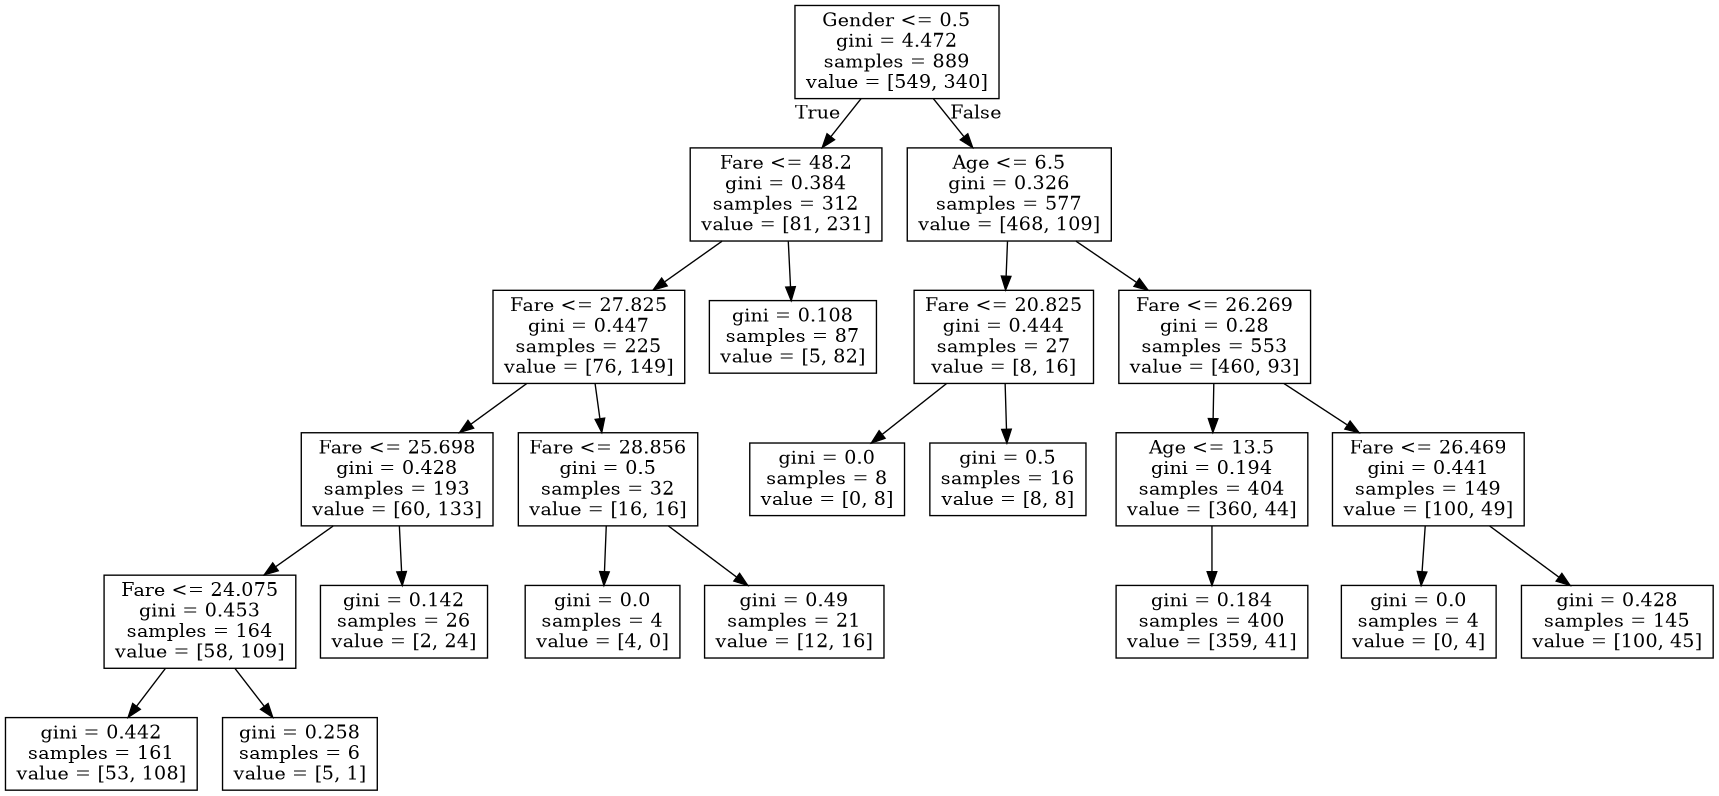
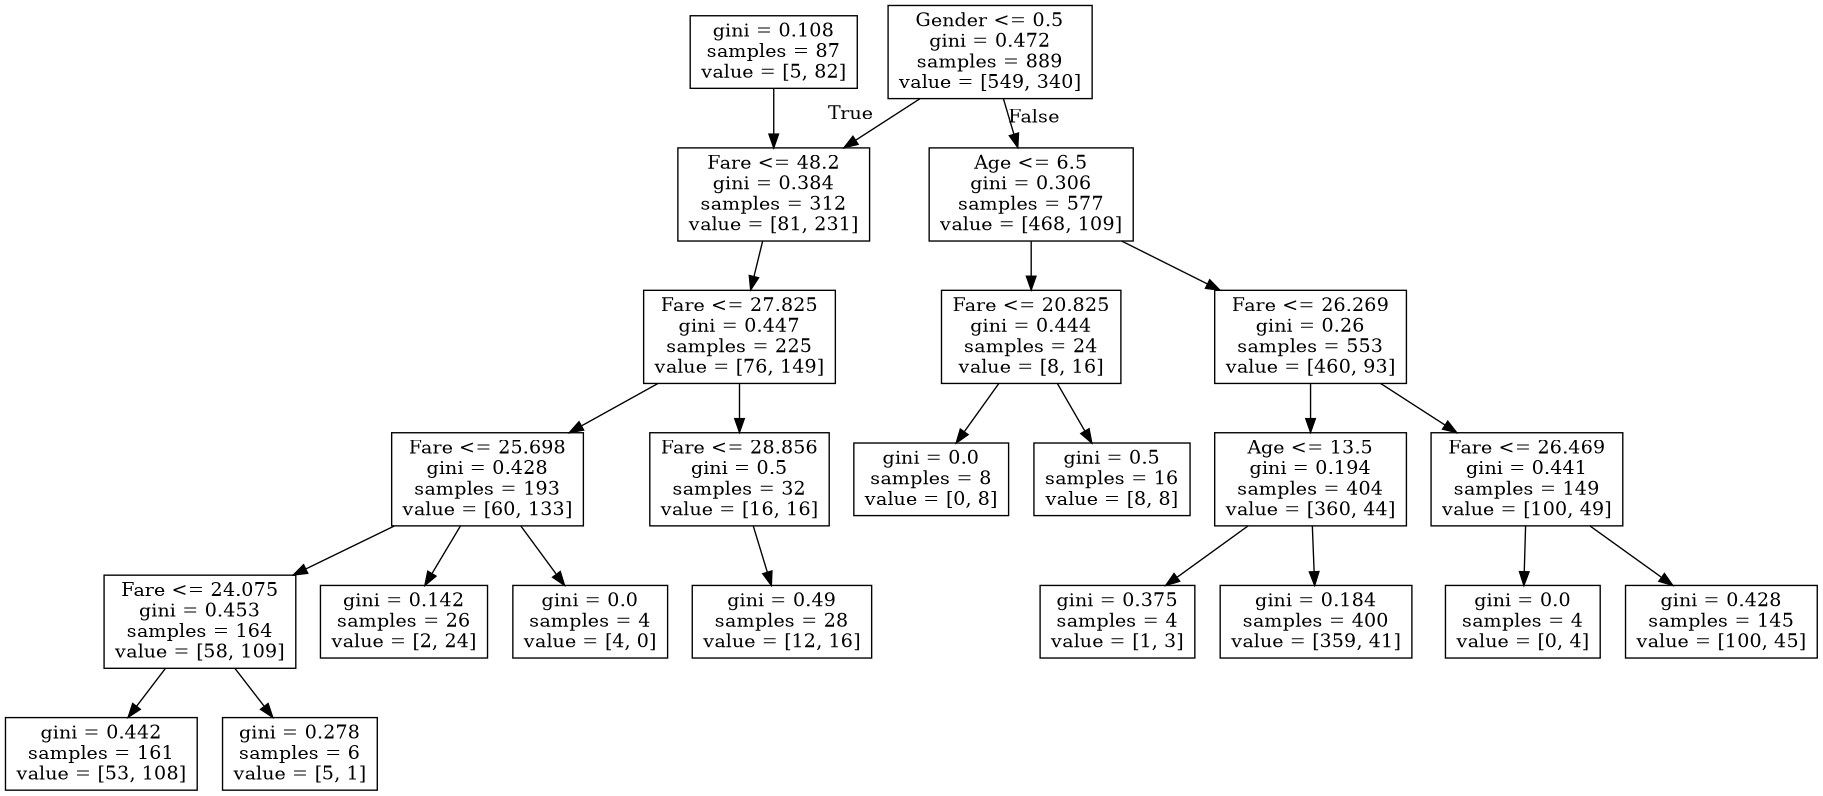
node "Gender <= 0.5 gini = 4.472 samples = 889 value = [549, 340]": label "Gender <= 0.5 gini = 4.472 samples = 889 value = [549, 340]" -> "Gender <= 0.5 gini = 0.472 samples = 889 value = [549, 340]"
node "Age <= 6.5 gini = 0.326 samples = 577 value = [468, 109]": label "Age <= 6.5 gini = 0.326 samples = 577 value = [468, 109]" -> "Age <= 6.5 gini = 0.306 samples = 577 value = [468, 109]"
edge "Fare <= 48.2 gini = 0.384 samples = 312 value = [81, 231]" -> "gini = 0.108 samples = 87 value = [5, 82]": reversed
node "Fare <= 20.825 gini = 0.444 samples = 27 value = [8, 16]": label "Fare <= 20.825 gini = 0.444 samples = 27 value = [8, 16]" -> "Fare <= 20.825 gini = 0.444 samples = 24 value = [8, 16]"
node "Fare <= 26.269 gini = 0.28 samples = 553 value = [460, 93]": label "Fare <= 26.269 gini = 0.28 samples = 553 value = [460, 93]" -> "Fare <= 26.269 gini = 0.26 samples = 553 value = [460, 93]"
edge "Fare <= 28.856 gini = 0.5 samples = 32 value = [16, 16]" -> "gini = 0.0 samples = 4 value = [4, 0]": now "Fare <= 25.698 gini = 0.428 samples = 193 value = [60, 133]" -> "gini = 0.0 samples = 4 value = [4, 0]"
node "gini = 0.49 samples = 21 value = [12, 16]": label "gini = 0.49 samples = 21 value = [12, 16]" -> "gini = 0.49 samples = 28 value = [12, 16]"
node "gini = 0.375 samples = 4 value = [1, 3]": added
node "gini = 0.258 samples = 6 value = [5, 1]": label "gini = 0.258 samples = 6 value = [5, 1]" -> "gini = 0.278 samples = 6 value = [5, 1]"
